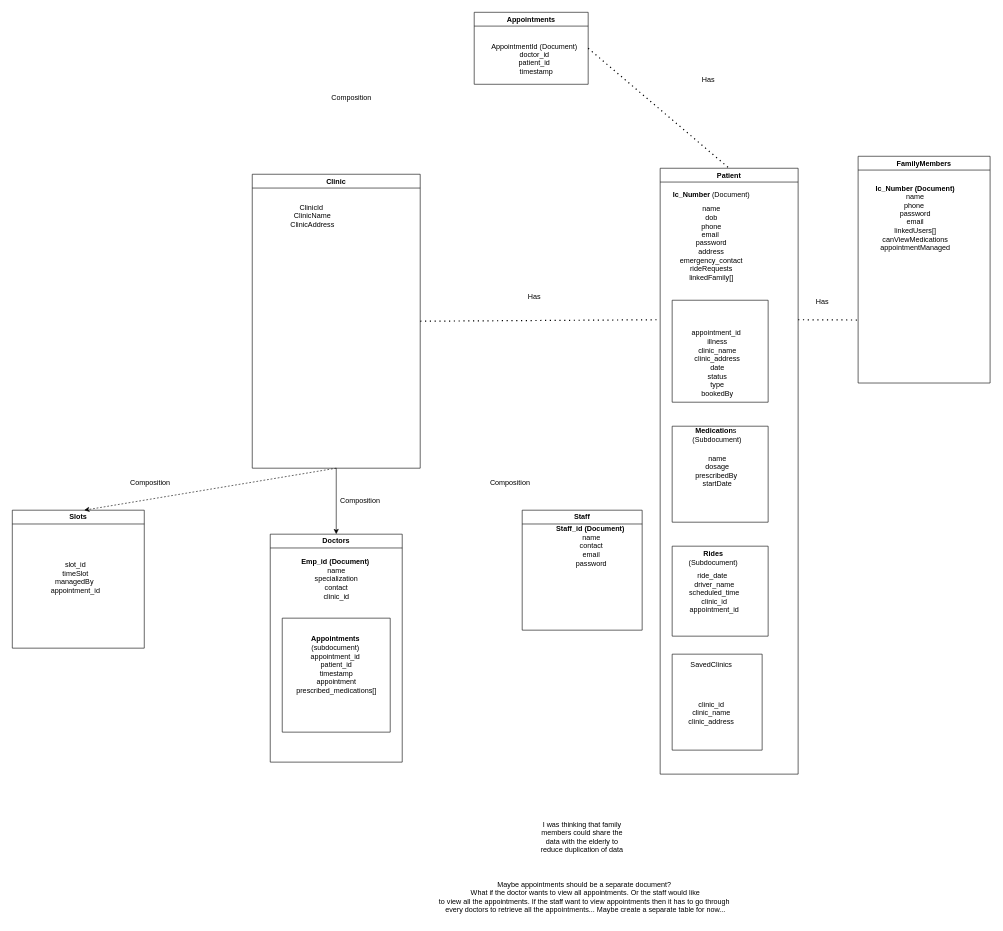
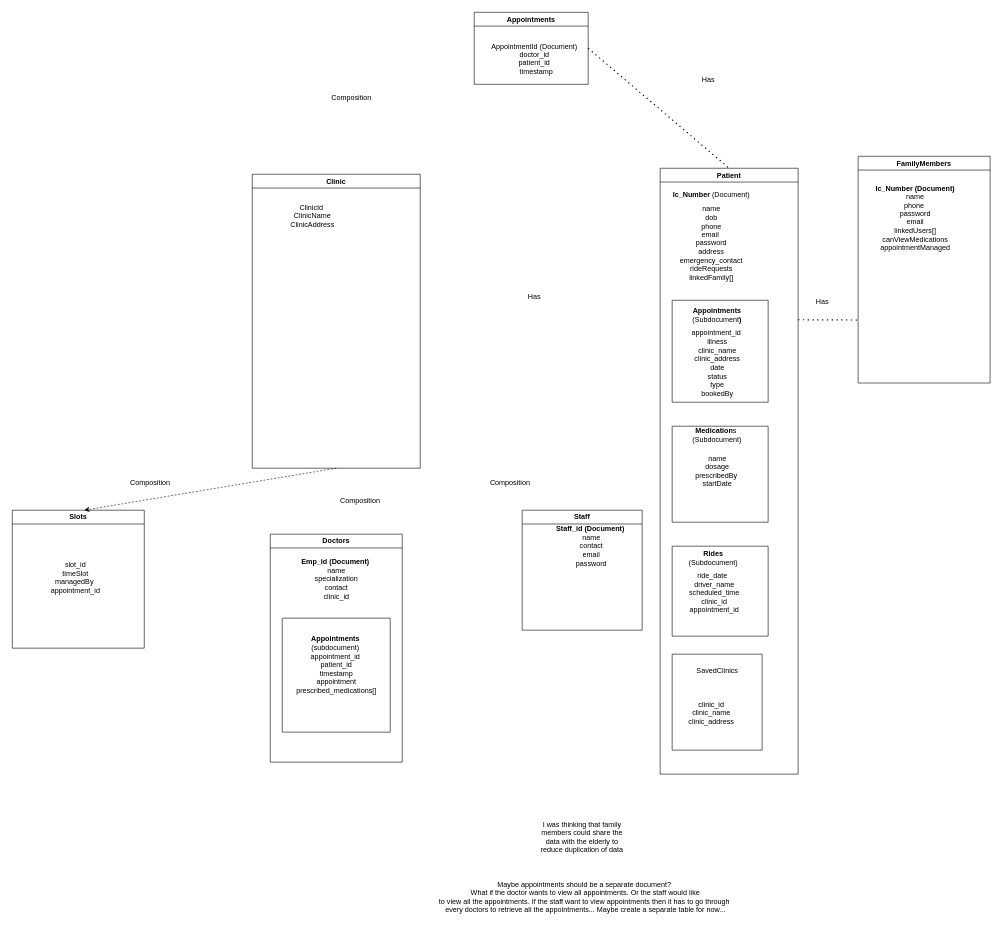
node "Appointments (Subdocument)": added
edge "Clinic" -- "Patient": removed
edge "Clinic" -> "Doctors": removed
node "SavedClinics": moved (711, 669) -> (717, 675)
